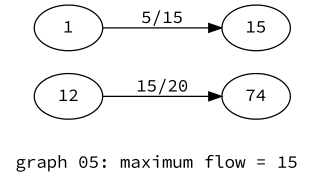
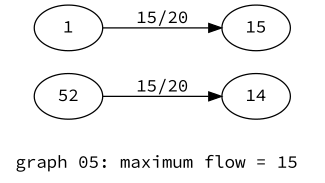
edge "1" -> "15": label " 5/15 " -> " 15/20 "
node "12": label "12" -> "52"
node "74": label "74" -> "14"
